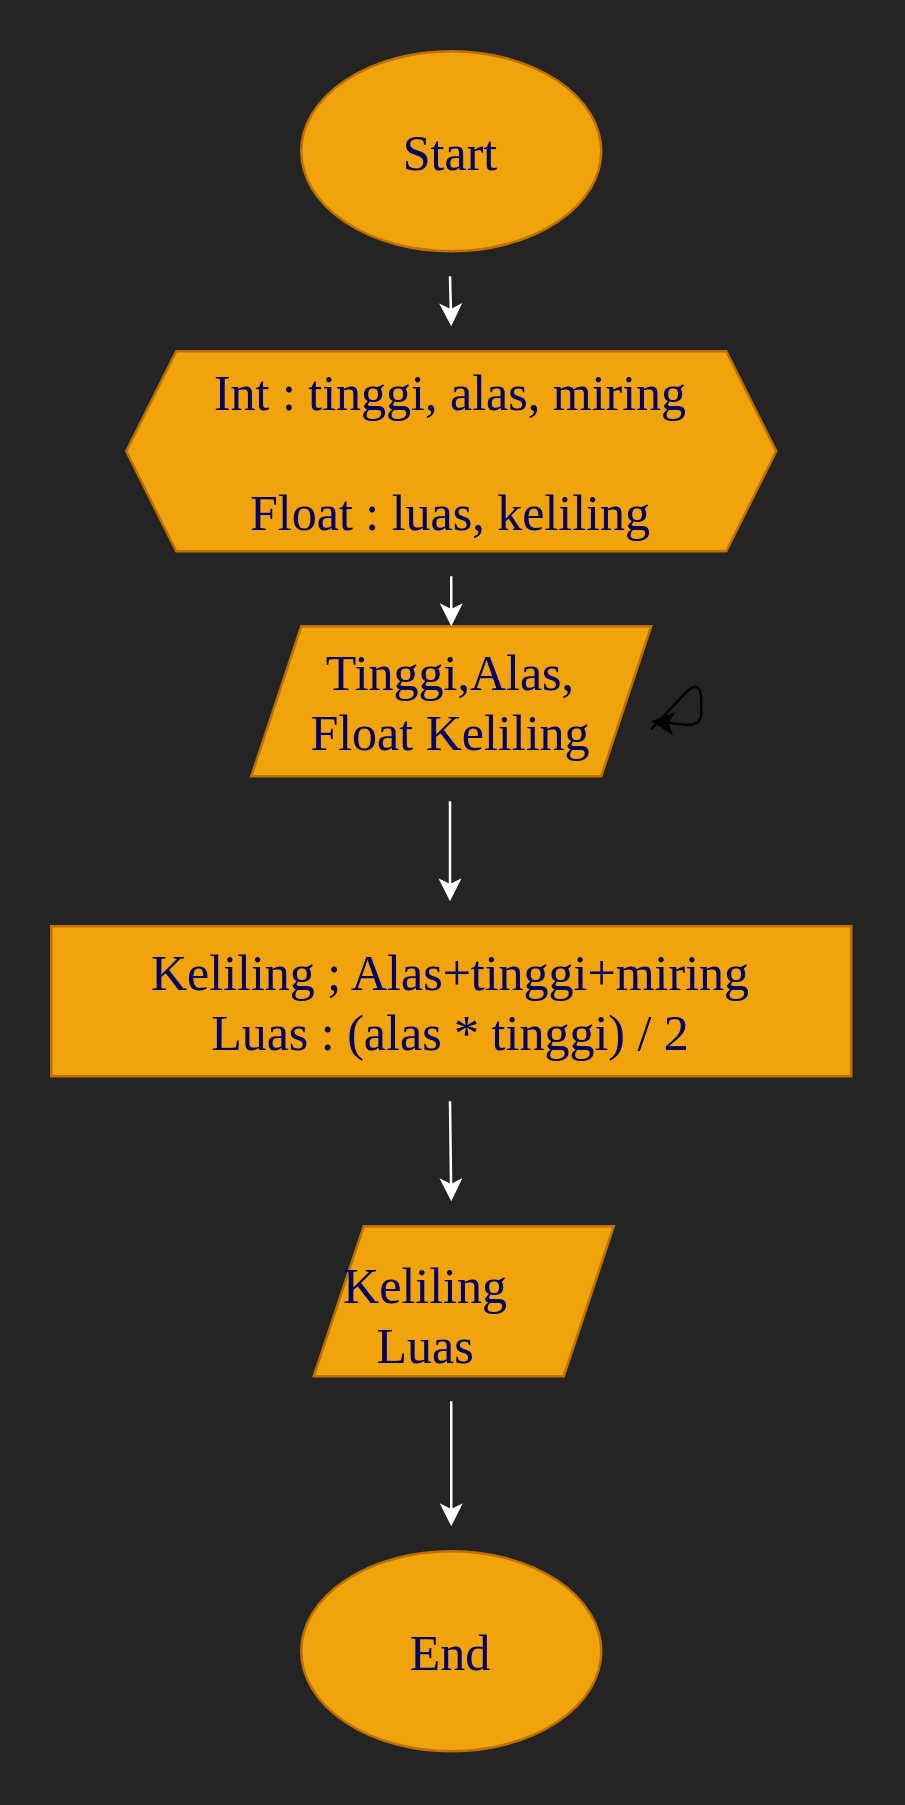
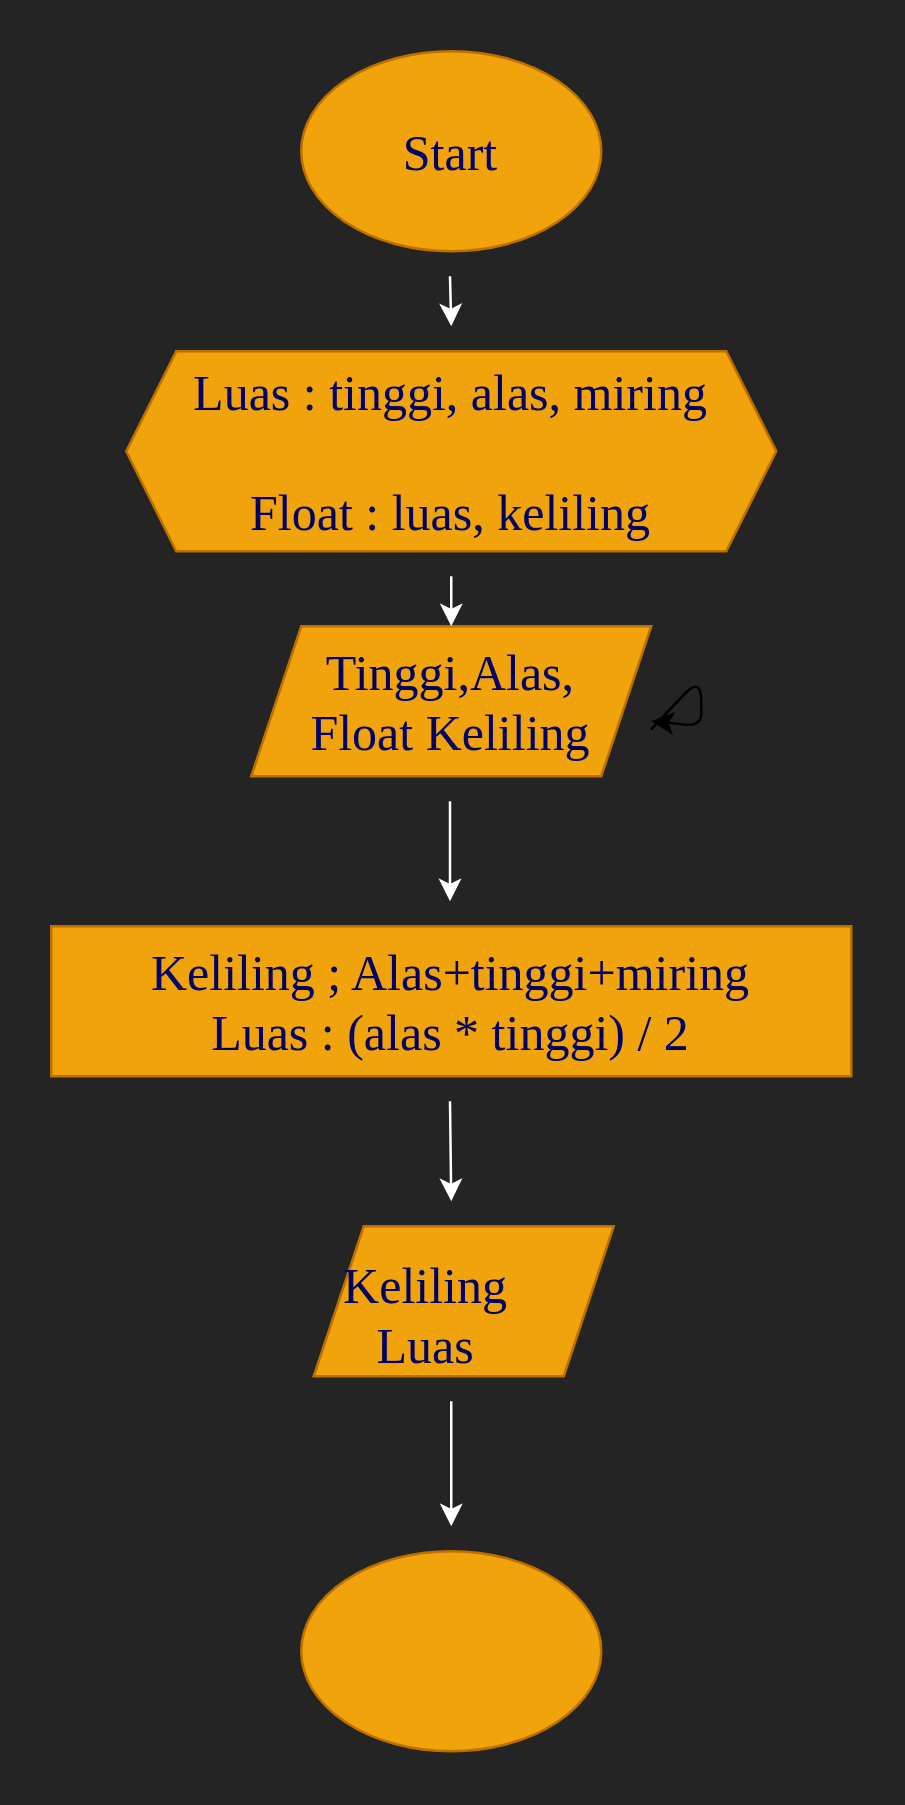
node "Int : tinggi, alas, miring Float : luas, keliling": label "Int : tinggi, alas, miring Float : luas, keliling" -> "Luas : tinggi, alas, miring Float : luas, keliling"
node "End": removed
